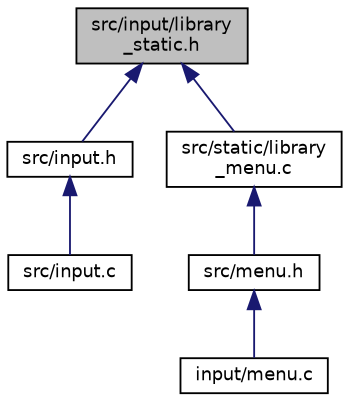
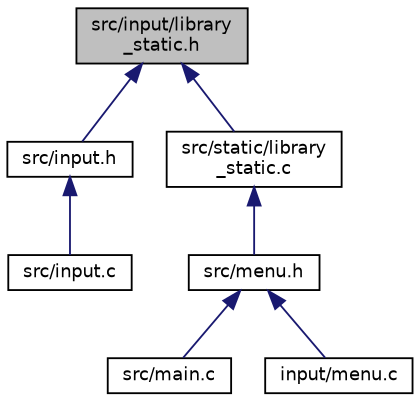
node "src/static/library _menu.c": label "src/static/library _menu.c" -> "src/static/library _static.c"
node "src/main.c": added
